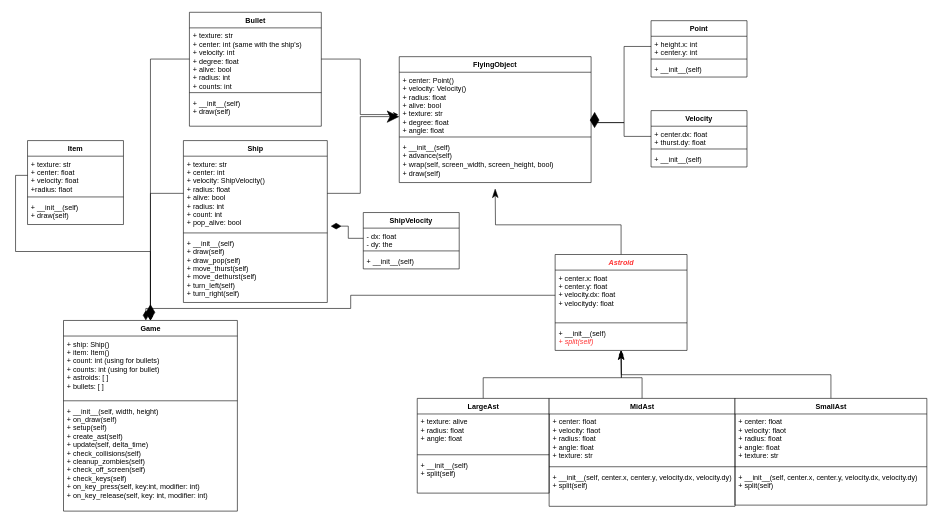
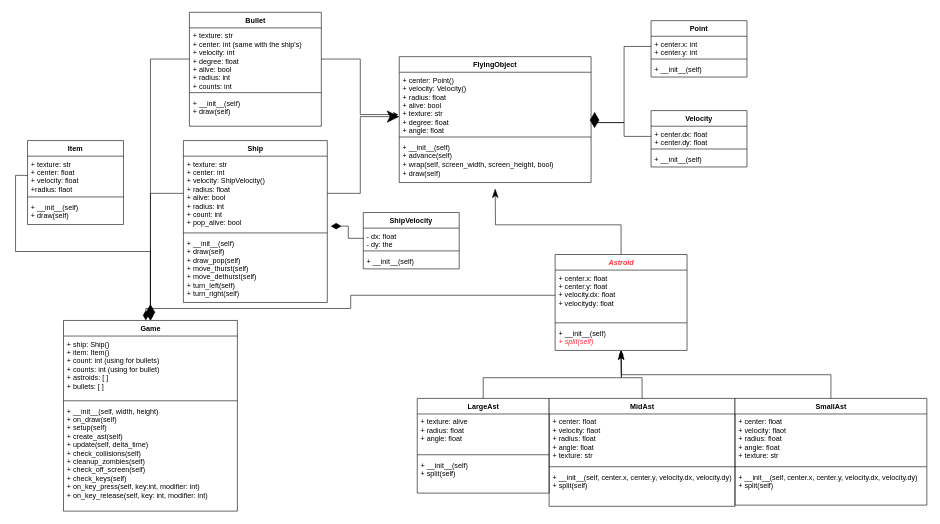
node "+ height.x: int + center.y: int": label "+ height.x: int + center.y: int" -> "+ center.x: int + center.y: int"
node "+ center.dx: float + thurst.dy: float": label "+ center.dx: float + thurst.dy: float" -> "+ center.dx: float + center.dy: float"
